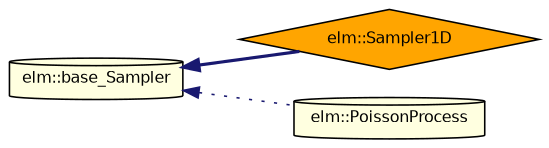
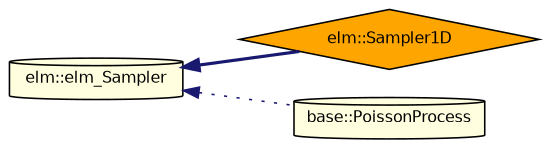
node "elm::base_Sampler": label "elm::base_Sampler" -> "elm::elm_Sampler"
node "elm::PoissonProcess": label "elm::PoissonProcess" -> "base::PoissonProcess"
